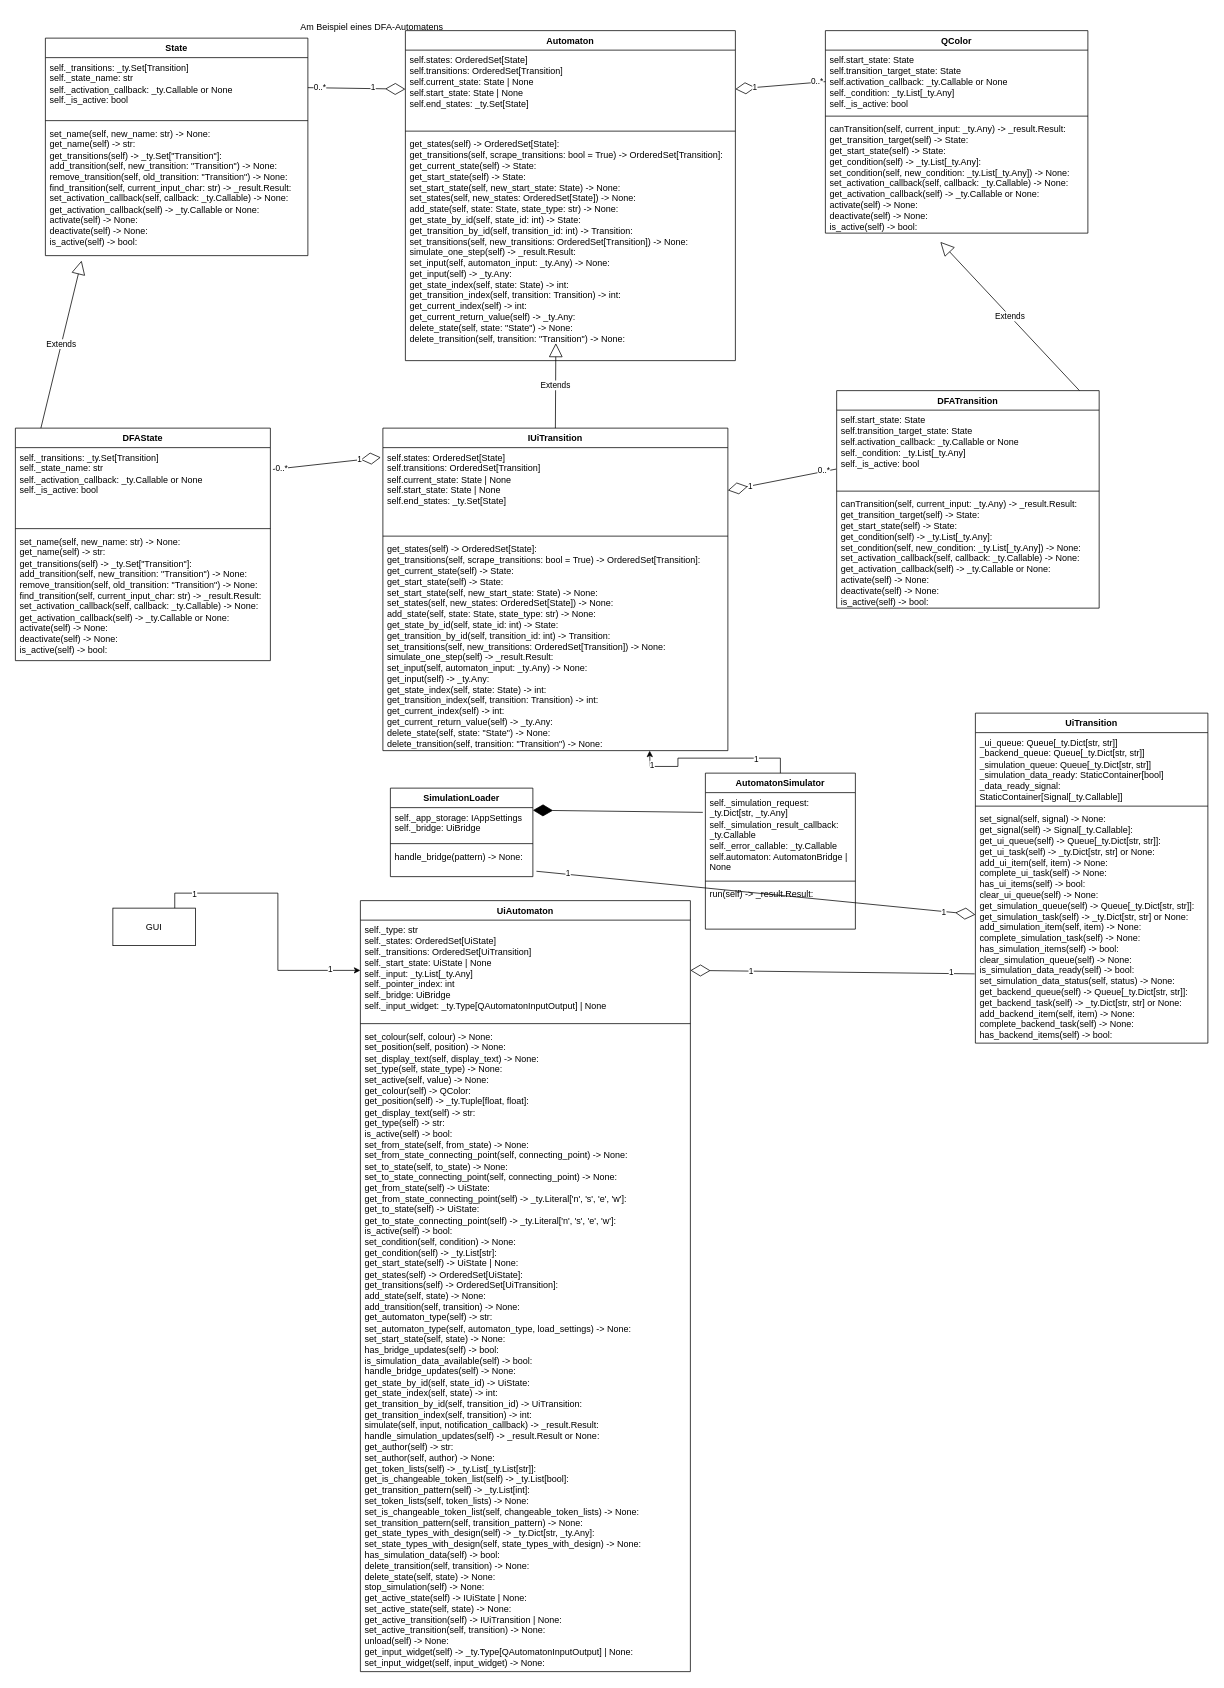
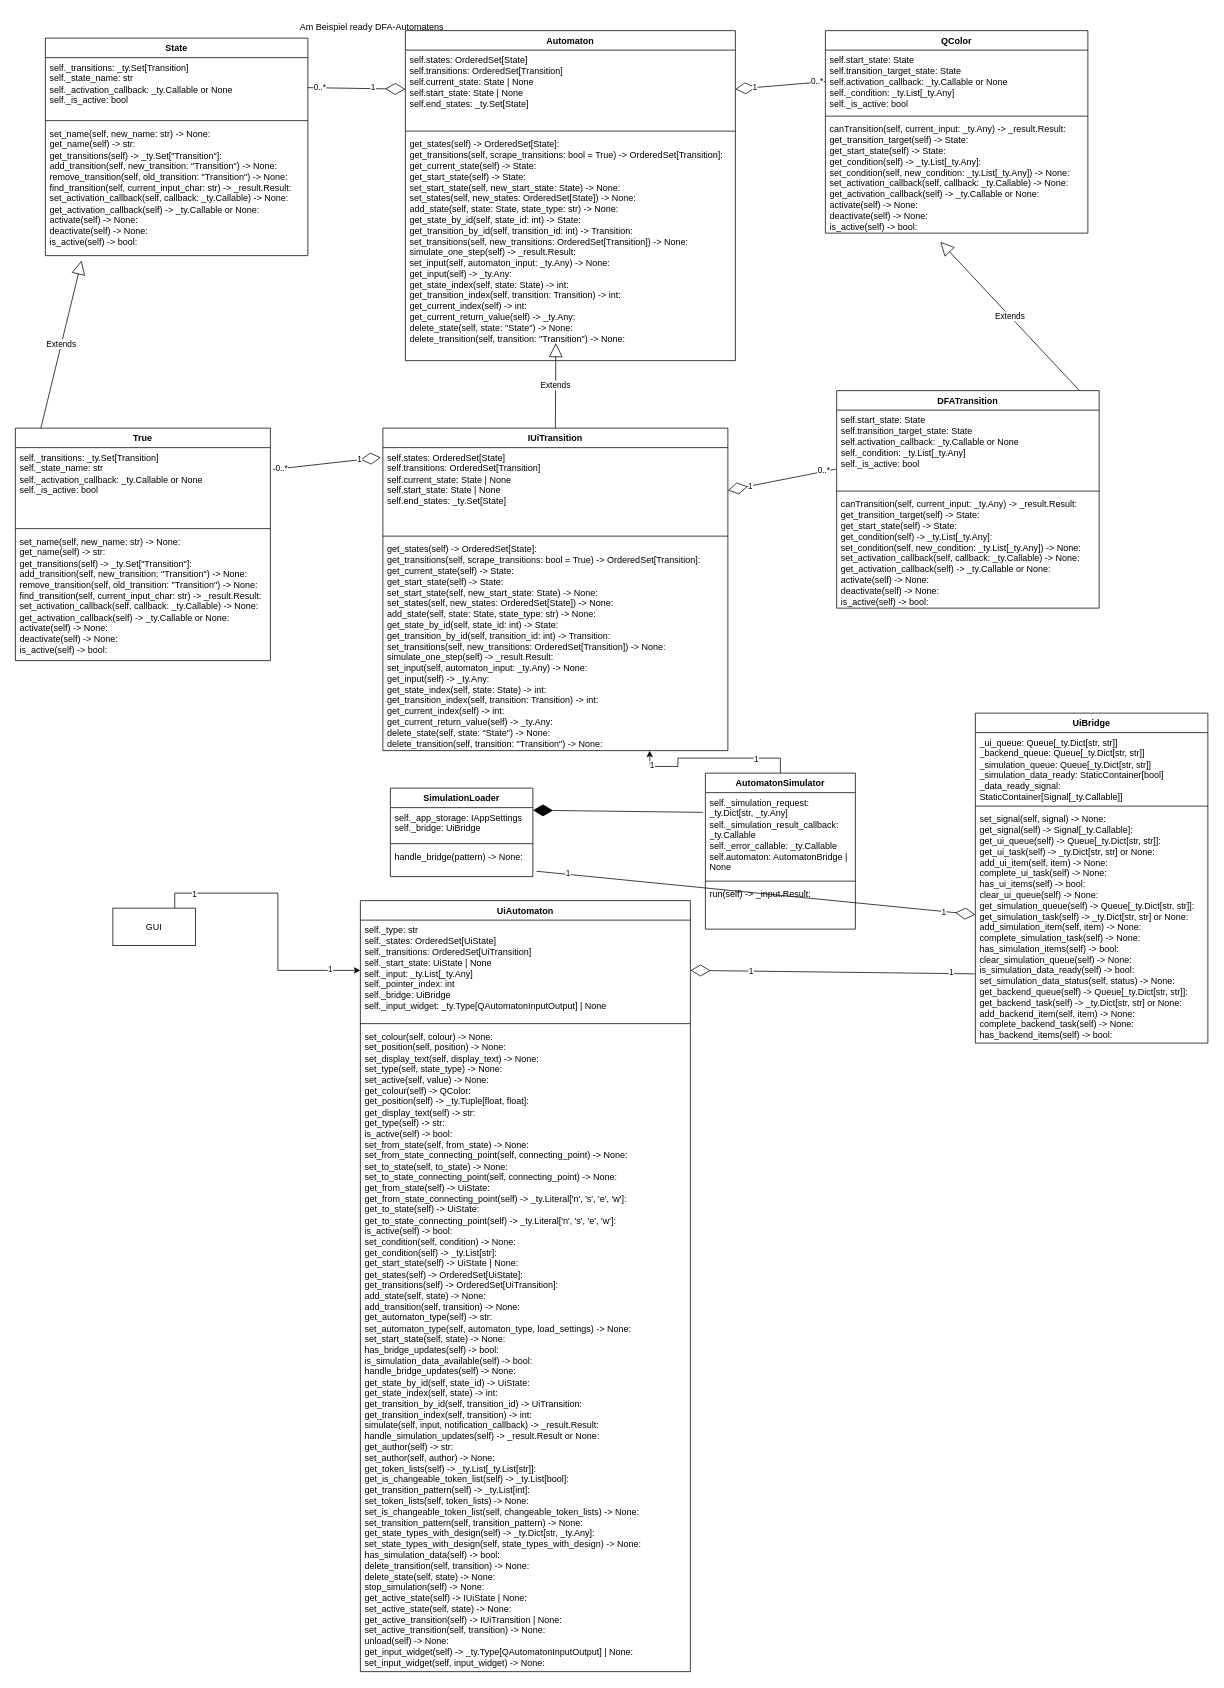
node "Am Beispiel eines DFA-Automatens": label "Am Beispiel eines DFA-Automatens" -> "Am Beispiel ready DFA-Automatens"
node "DFAState": label "DFAState" -> "True"
node "UiTransition": label "UiTransition" -> "UiBridge"
node "run(self) -> _result.Result:": label "run(self) -> _result.Result:" -> "run(self) -> _input.Result:"
